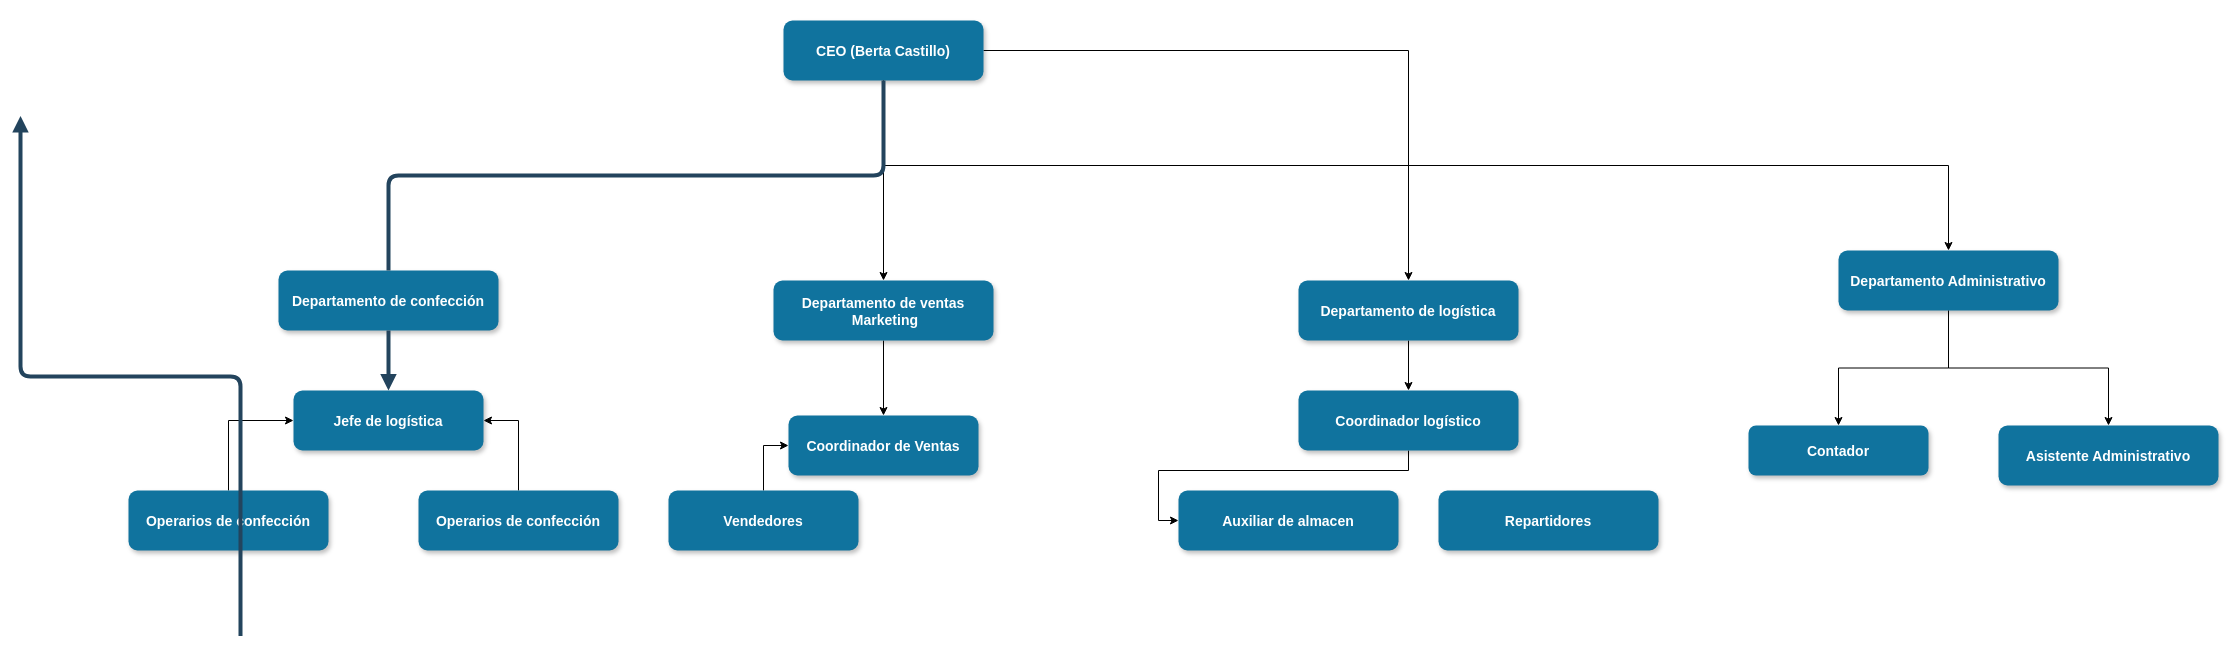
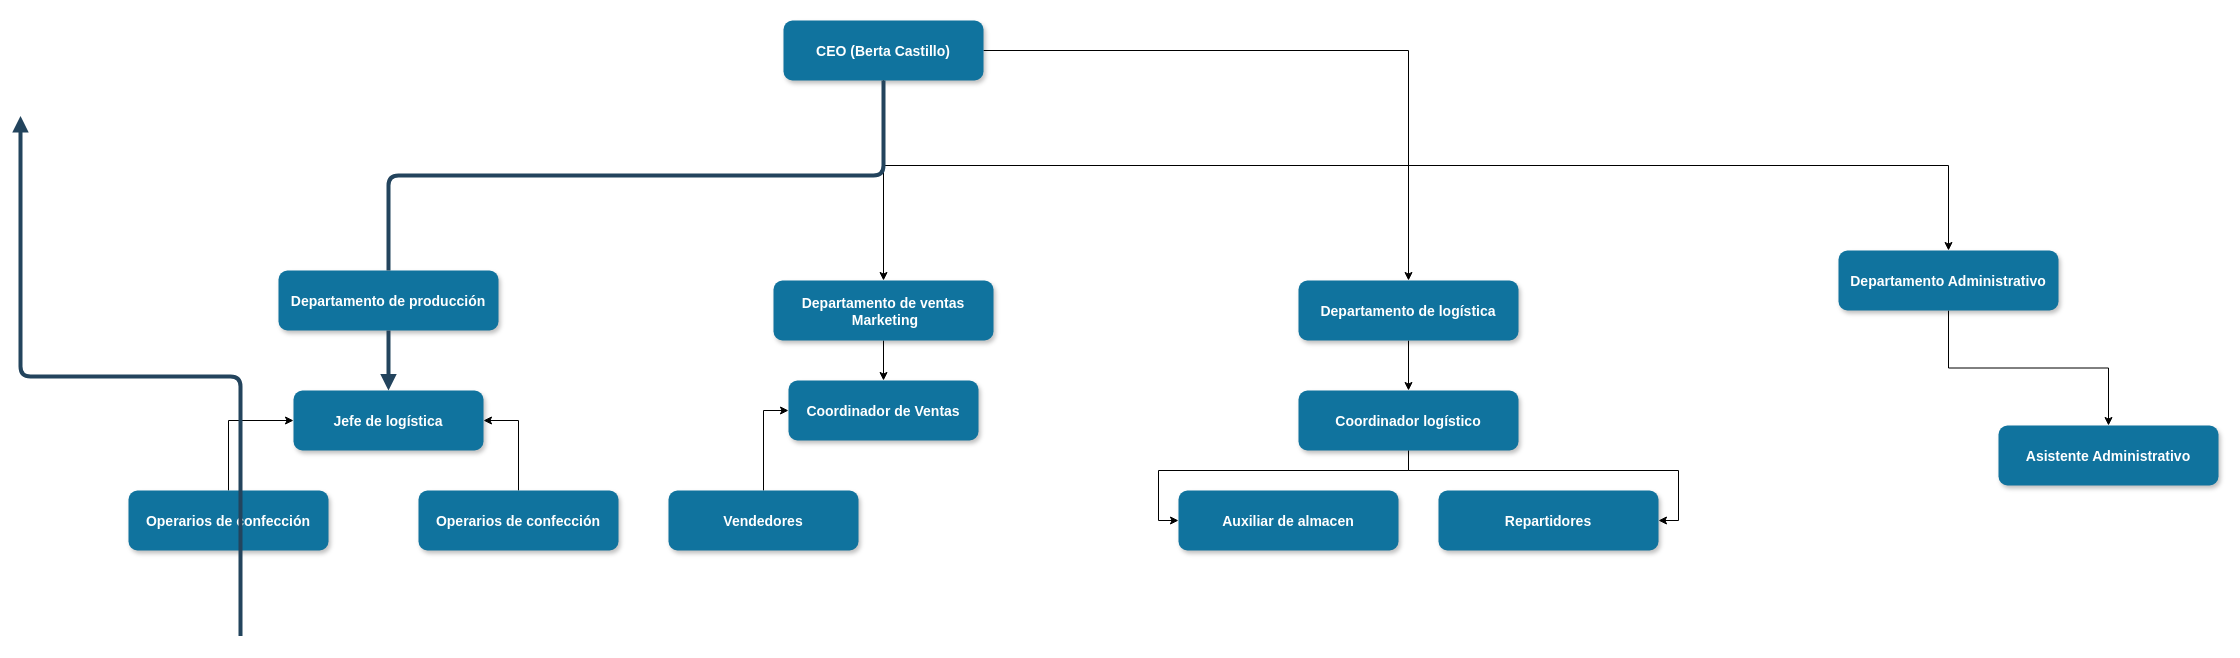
node "Departamento de confección": label "Departamento de confección" -> "Departamento de producción"
edge "Departamento Administrativo" -> "Contador": removed
node "Coordinador de Ventas": moved (884, 446) -> (884, 411)
node "Contador": removed
edge "Coordinador logístico" -> "Repartidores": added
